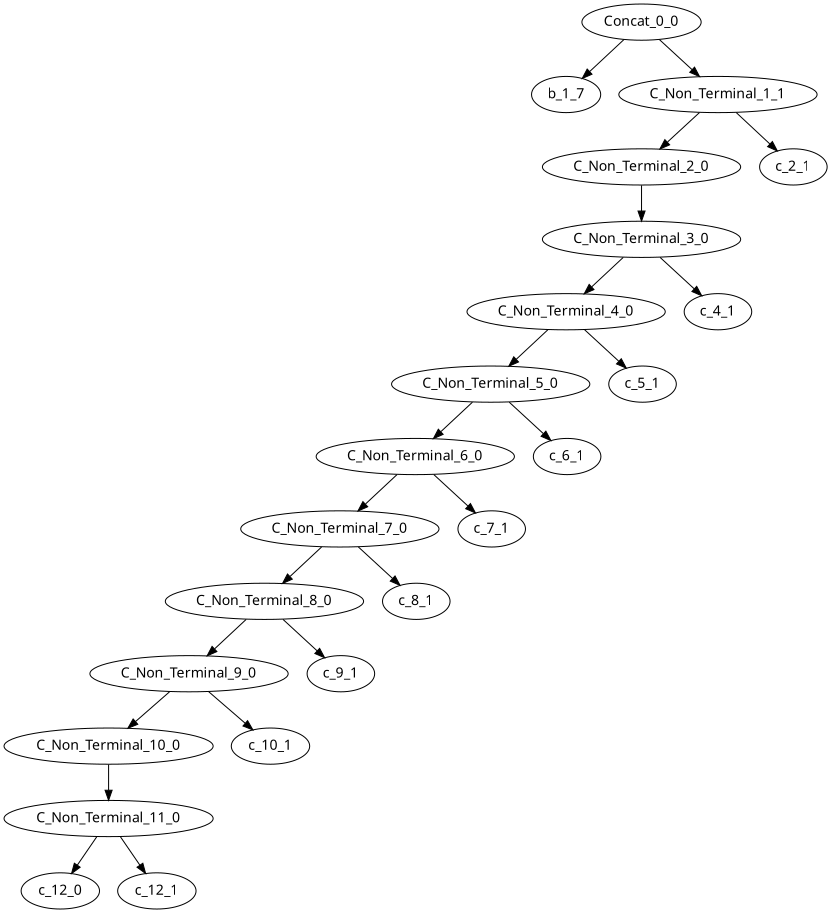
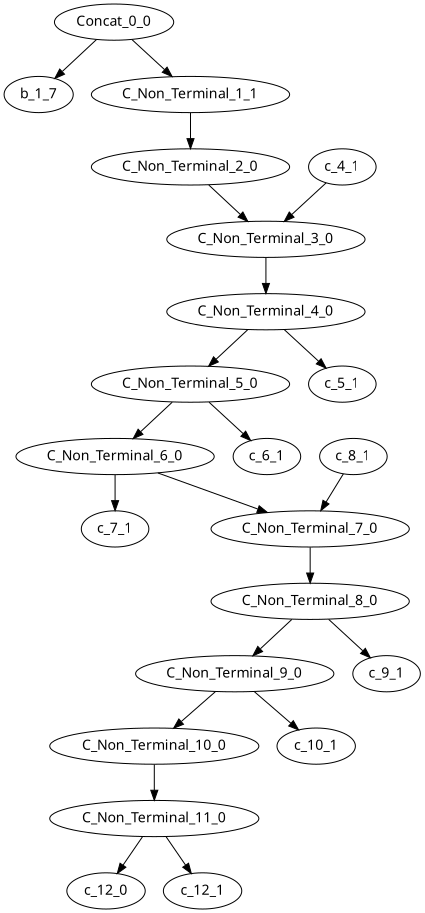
node "c_2_1": removed
edge "C_Non_Terminal_3_0" -> "c_4_1": reversed
edge "C_Non_Terminal_7_0" -> "c_8_1": reversed
